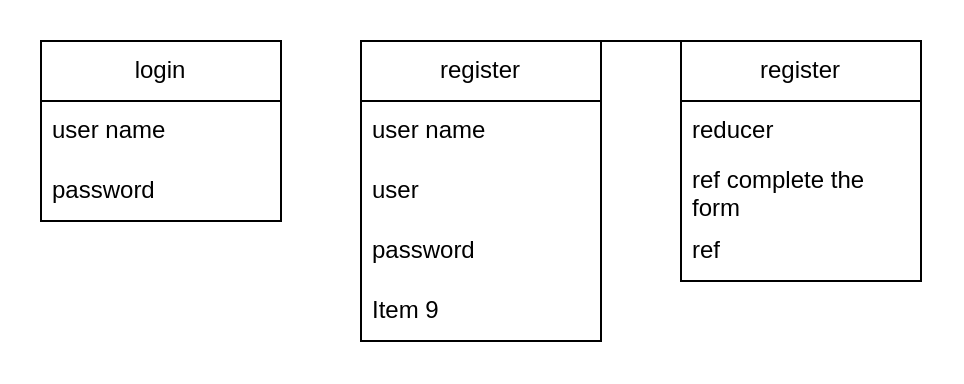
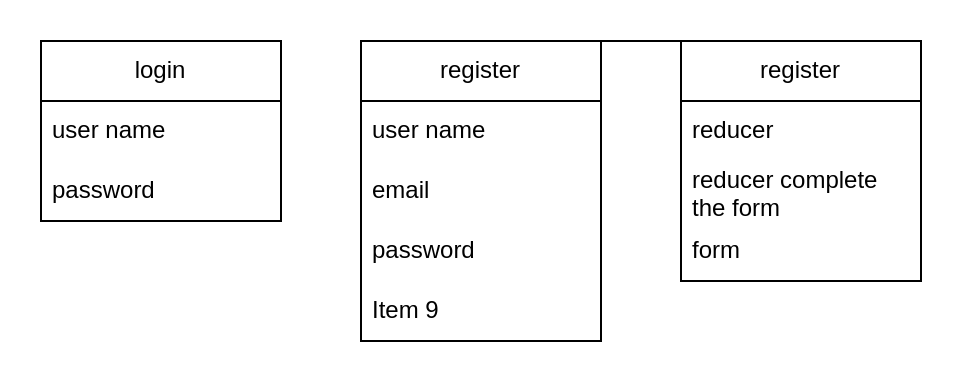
node "user": label "user" -> "email"
node "ref complete the form": label "ref complete the form" -> "reducer complete the form"
node "ref": label "ref" -> "form"
